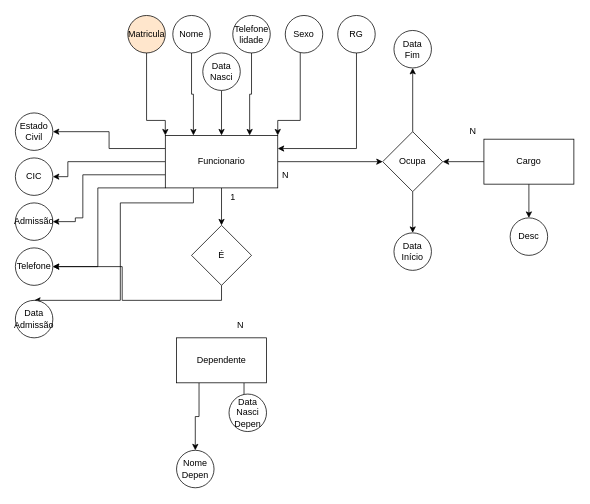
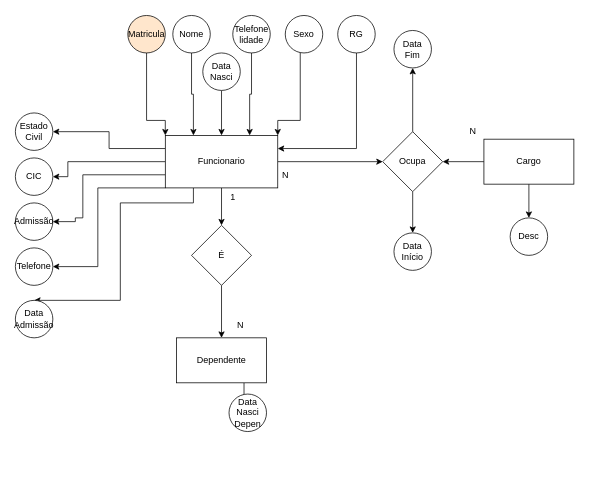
edge "É" -> "Telefone": now "É" -> "Dependente"
edge "Dependente" -> "Nome Depen": removed
node "Nome Depen": removed
